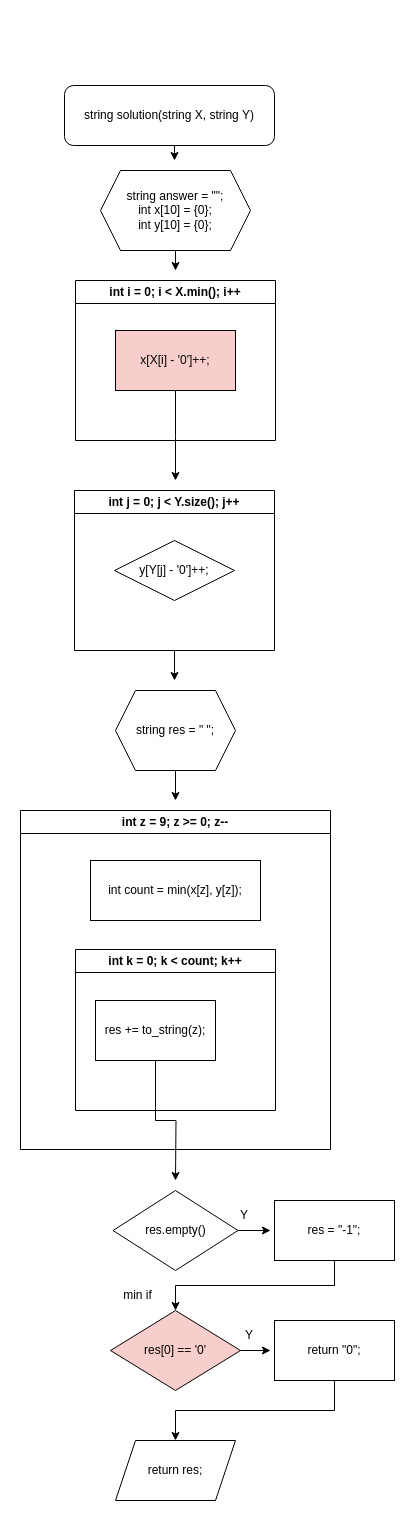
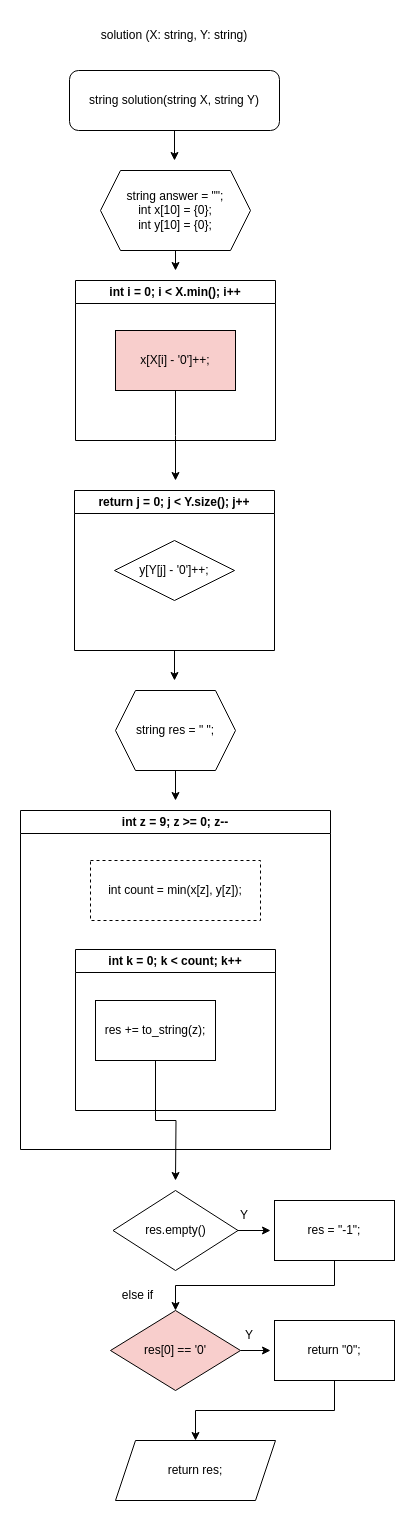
node "solution (X: string, Y: string)": added
node "string solution(string X, string Y)": moved (170, 116) -> (175, 101)
node "int j = 0; j < Y.size(); j++": label "int j = 0; j < Y.size(); j++" -> "return j = 0; j < Y.size(); j++"
node "int count = min(x[z], y[z]);": style solid -> dashed
node "min if": label "min if" -> "else if"
node "return res;": size 120x60 -> 160x60
